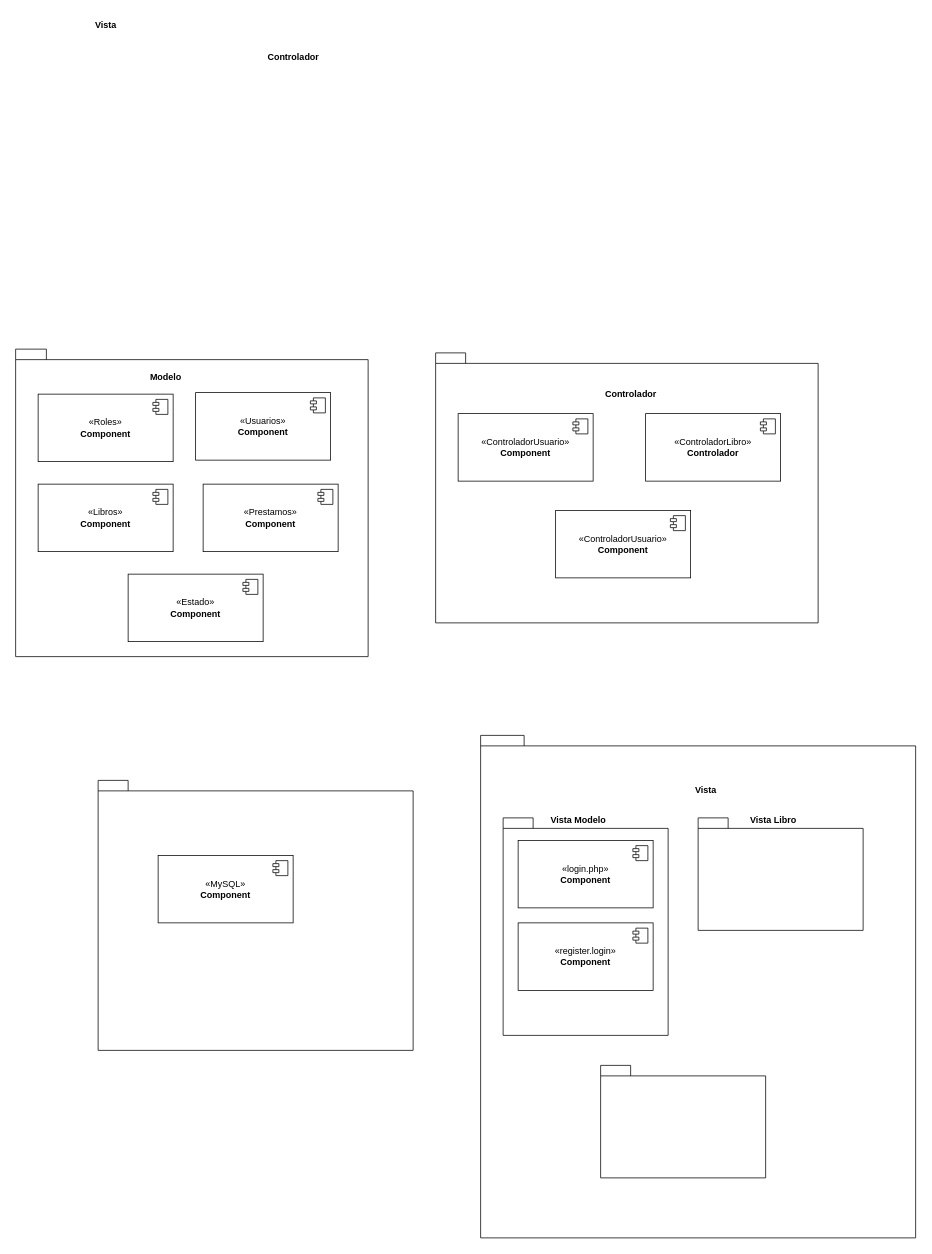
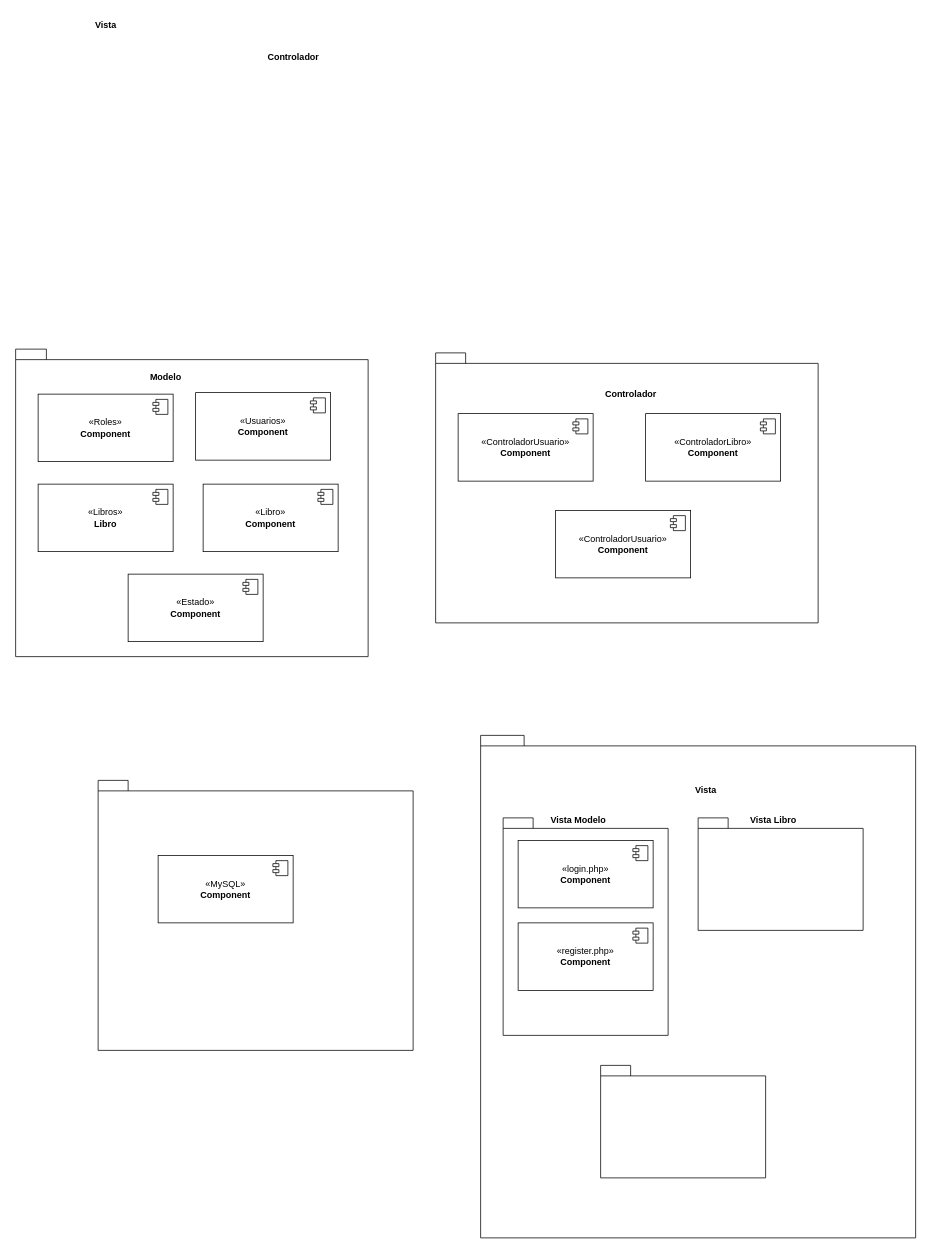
node "«ControladorLibro» Controlador": label "«ControladorLibro» Controlador" -> "«ControladorLibro» Component"
node "«Libros» Component": label "«Libros» Component" -> "«Libros» Libro"
node "«Prestamos» Component": label "«Prestamos» Component" -> "«Libro» Component"
node "«register.login» Component": label "«register.login» Component" -> "«register.php» Component"
